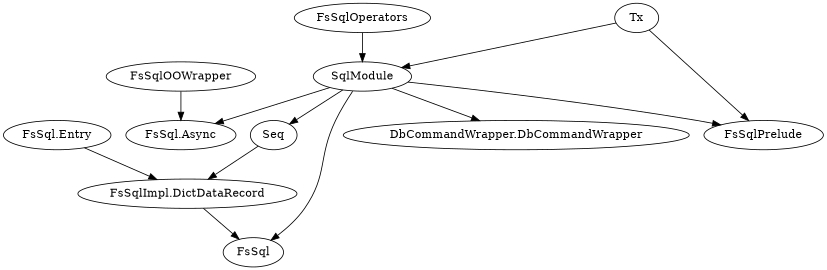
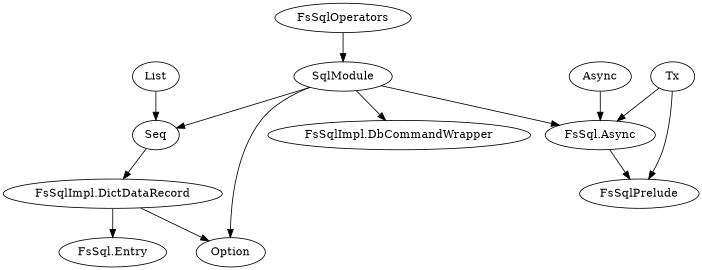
edge "Tx" -> "SqlModule": now "Tx" -> "FsSql.Async"
node "List": added
node "FsSqlOOWrapper": label "FsSqlOOWrapper" -> "Async"
edge "SqlModule" -> "FsSqlPrelude": now "FsSql.Async" -> "FsSqlPrelude"
node "DbCommandWrapper.DbCommandWrapper": label "DbCommandWrapper.DbCommandWrapper" -> "FsSqlImpl.DbCommandWrapper"
edge "FsSql.Entry" -> "FsSqlImpl.DictDataRecord": reversed
node "FsSql": label "FsSql" -> "Option"
